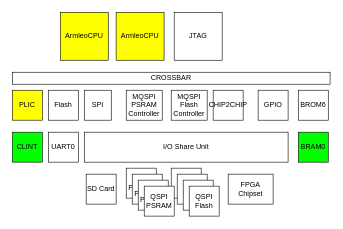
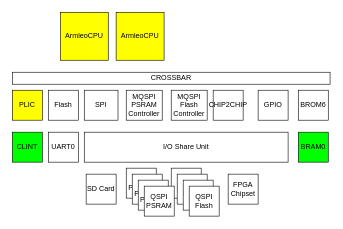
node "JTAG": removed
node "SPI": size 27x30 -> 34x30
node "FPGA Chipset": size 45x30 -> 30x30
